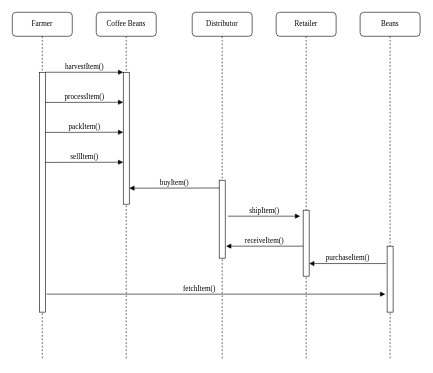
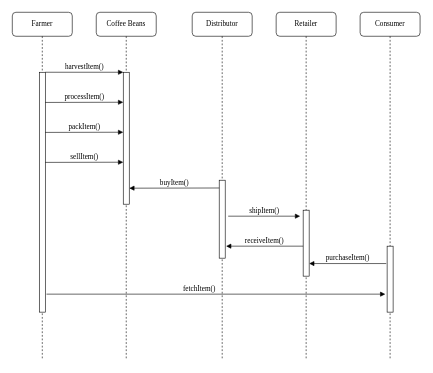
node "Beans": label "Beans" -> "Consumer"
